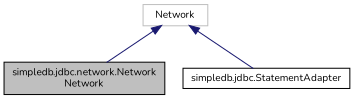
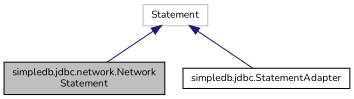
node "Network": label "Network" -> "Statement"
node "simpledb.jdbc.network.Network Network": label "simpledb.jdbc.network.Network Network" -> "simpledb.jdbc.network.Network Statement"
